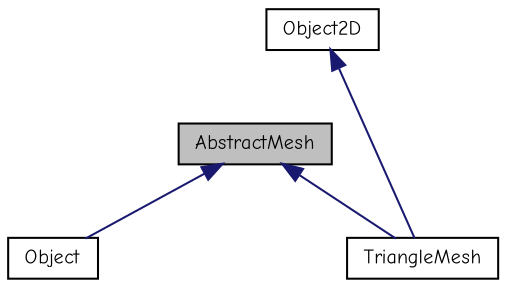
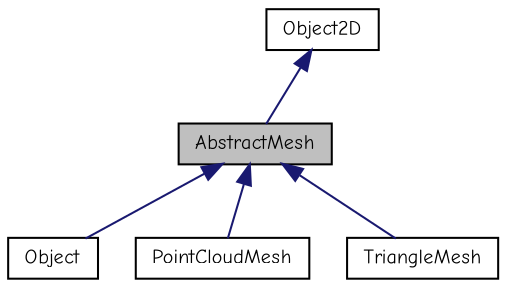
edge "TriangleMesh" -> "Object2D": now "AbstractMesh" -> "Object2D"
node "PointCloudMesh": added
